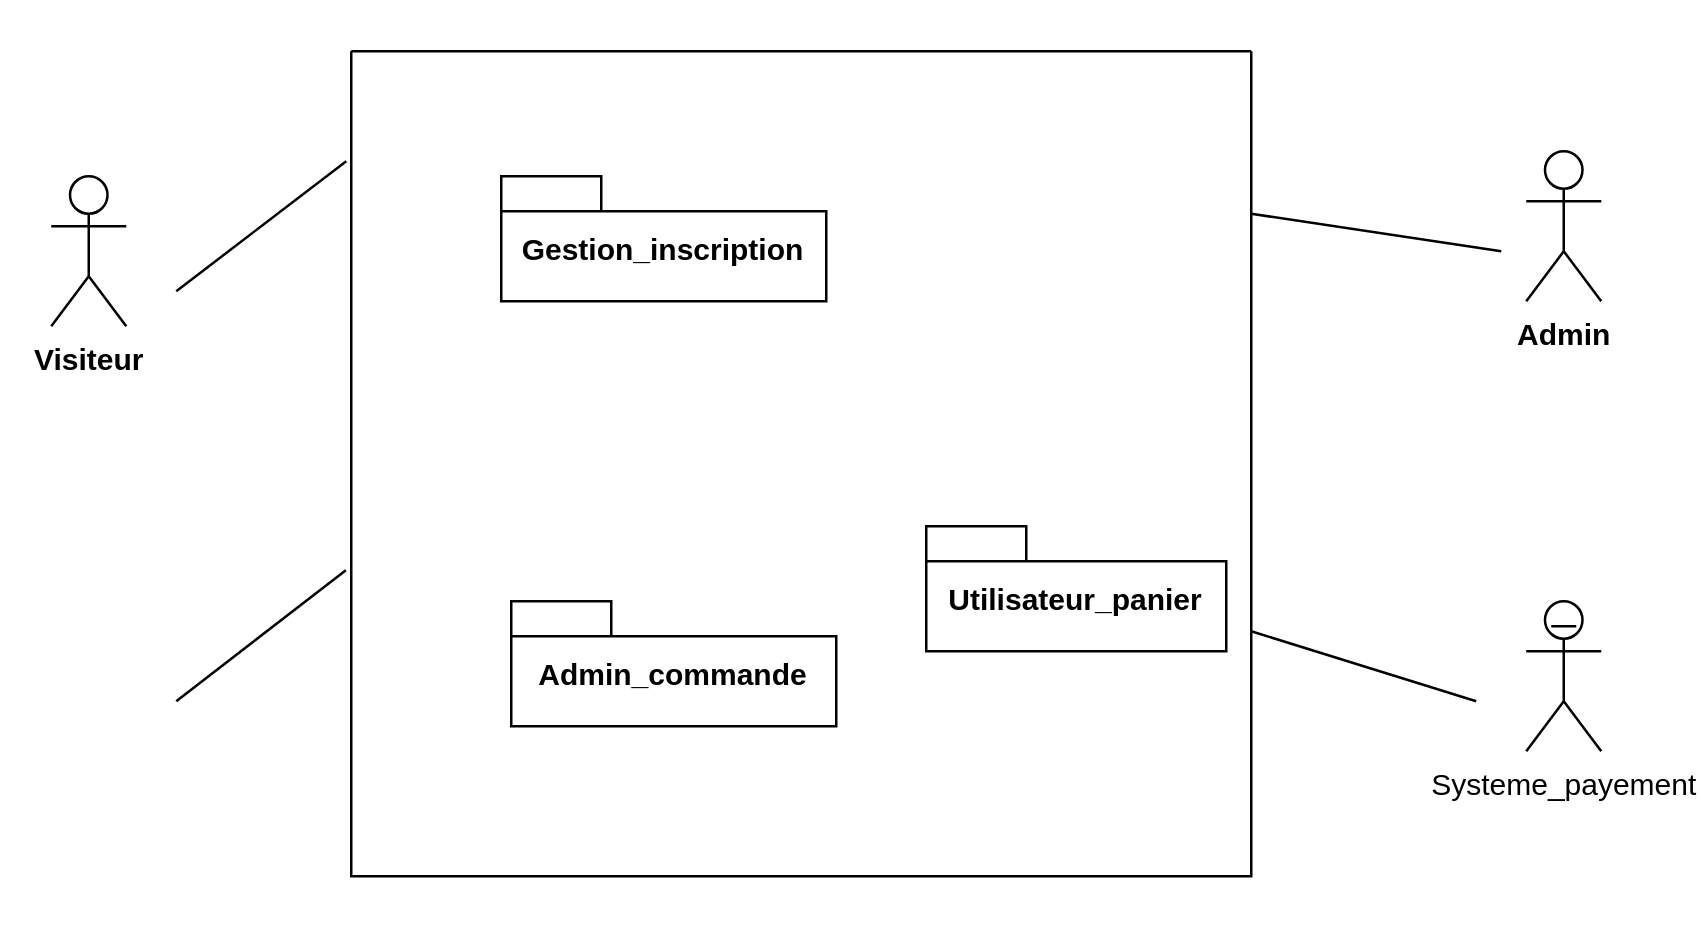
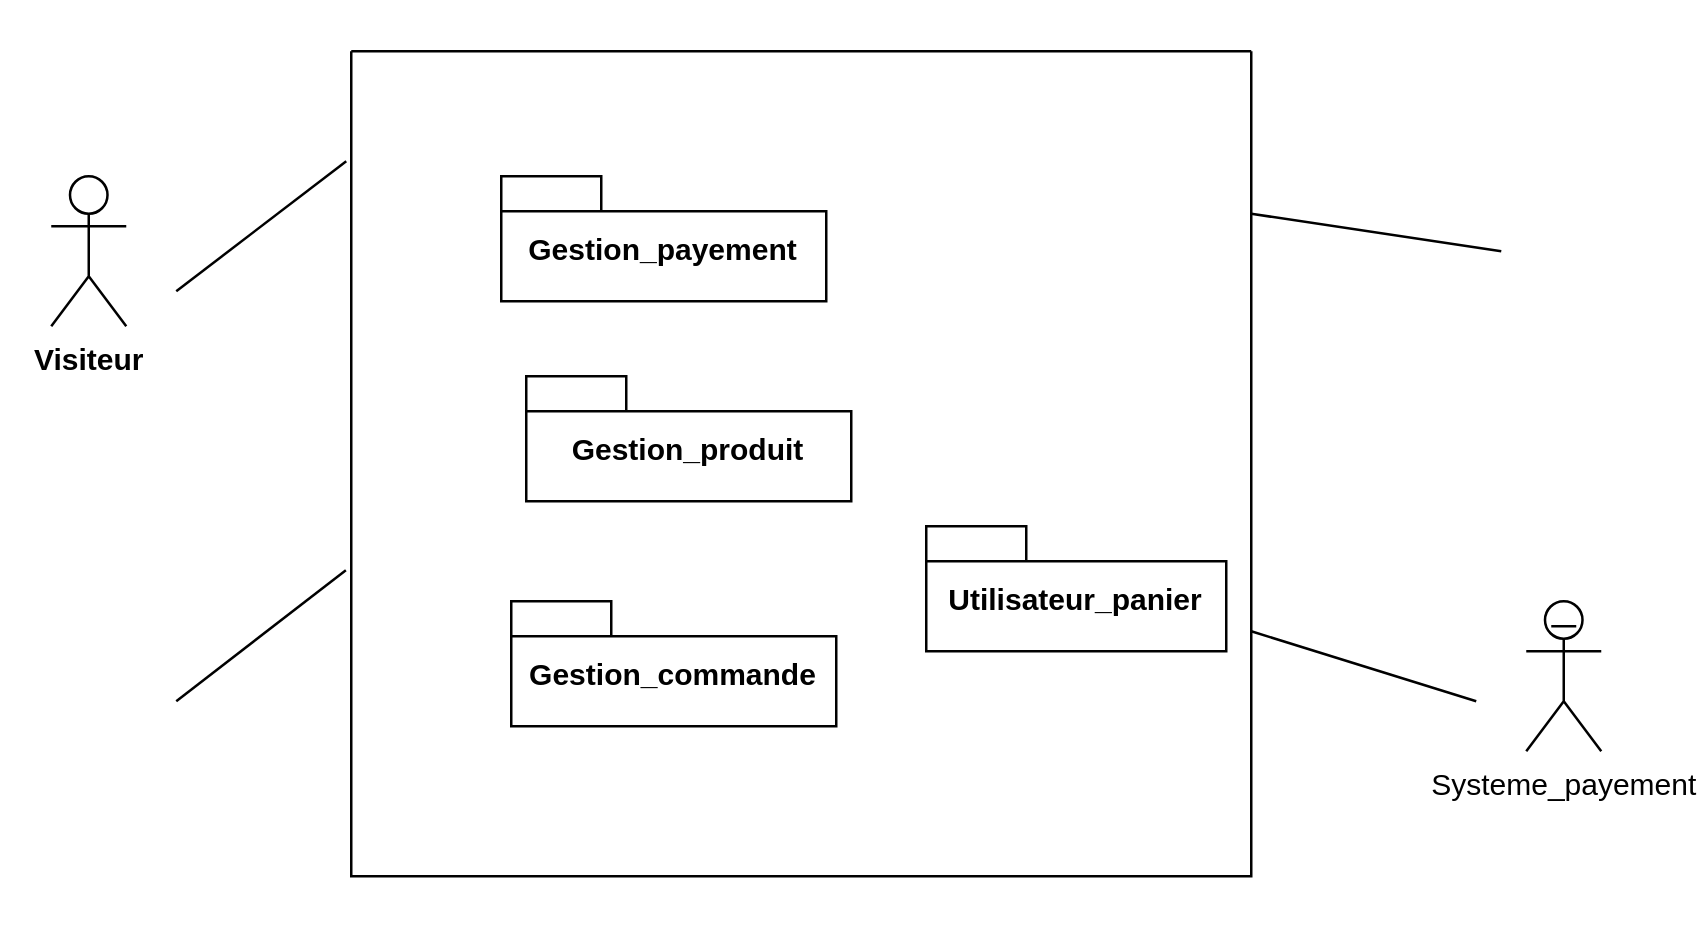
node "Admin": removed
node "Gestion_inscription": label "Gestion_inscription" -> "Gestion_payement"
node "Gestion_produit": added
node "Admin_commande": label "Admin_commande" -> "Gestion_commande"
